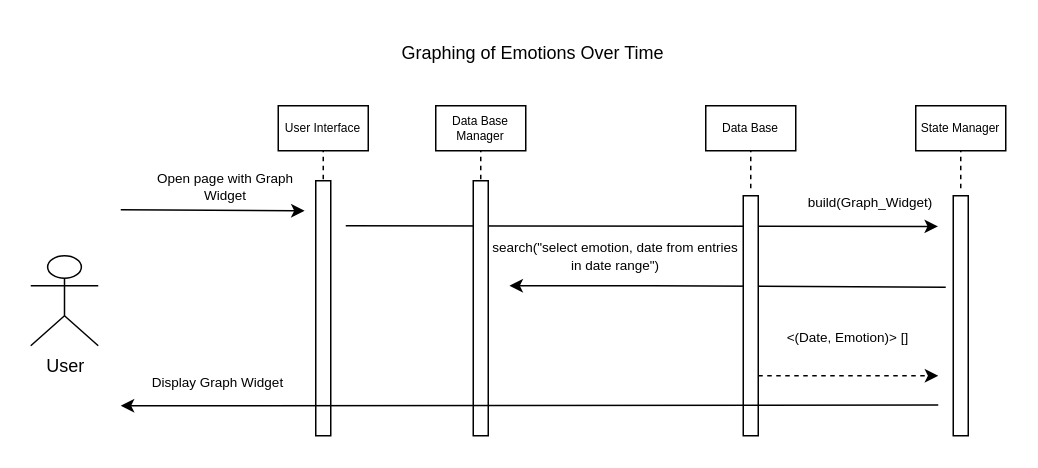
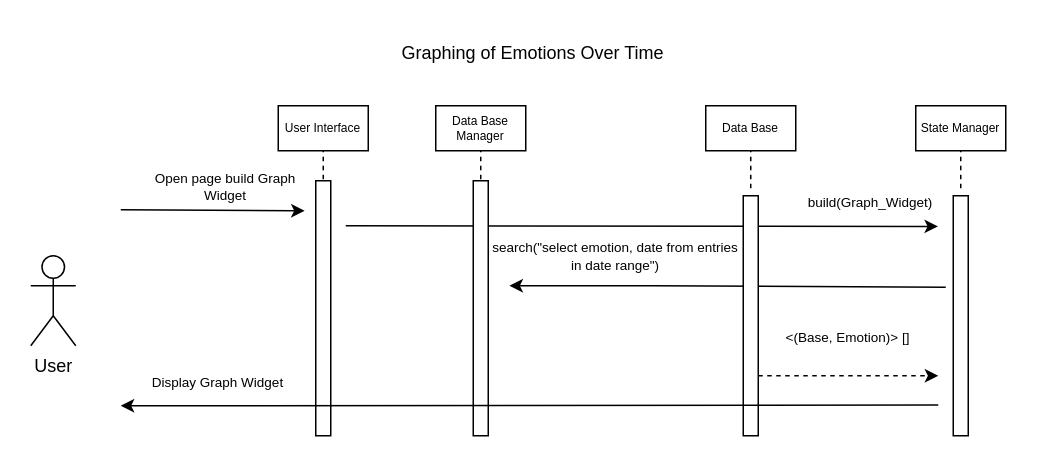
node "Open page with Graph Widget": label "Open page with Graph Widget" -> "Open page build Graph Widget"
node "User": size 68x90 -> 45x90
node "<(Date, Emotion)> []": label "<(Date, Emotion)> []" -> "<(Base, Emotion)> []"
